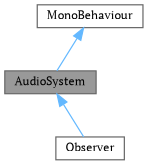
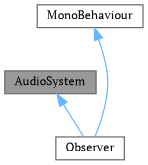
edge "AudioSystem" -> "MonoBehaviour": now "Observer" -> "MonoBehaviour"
